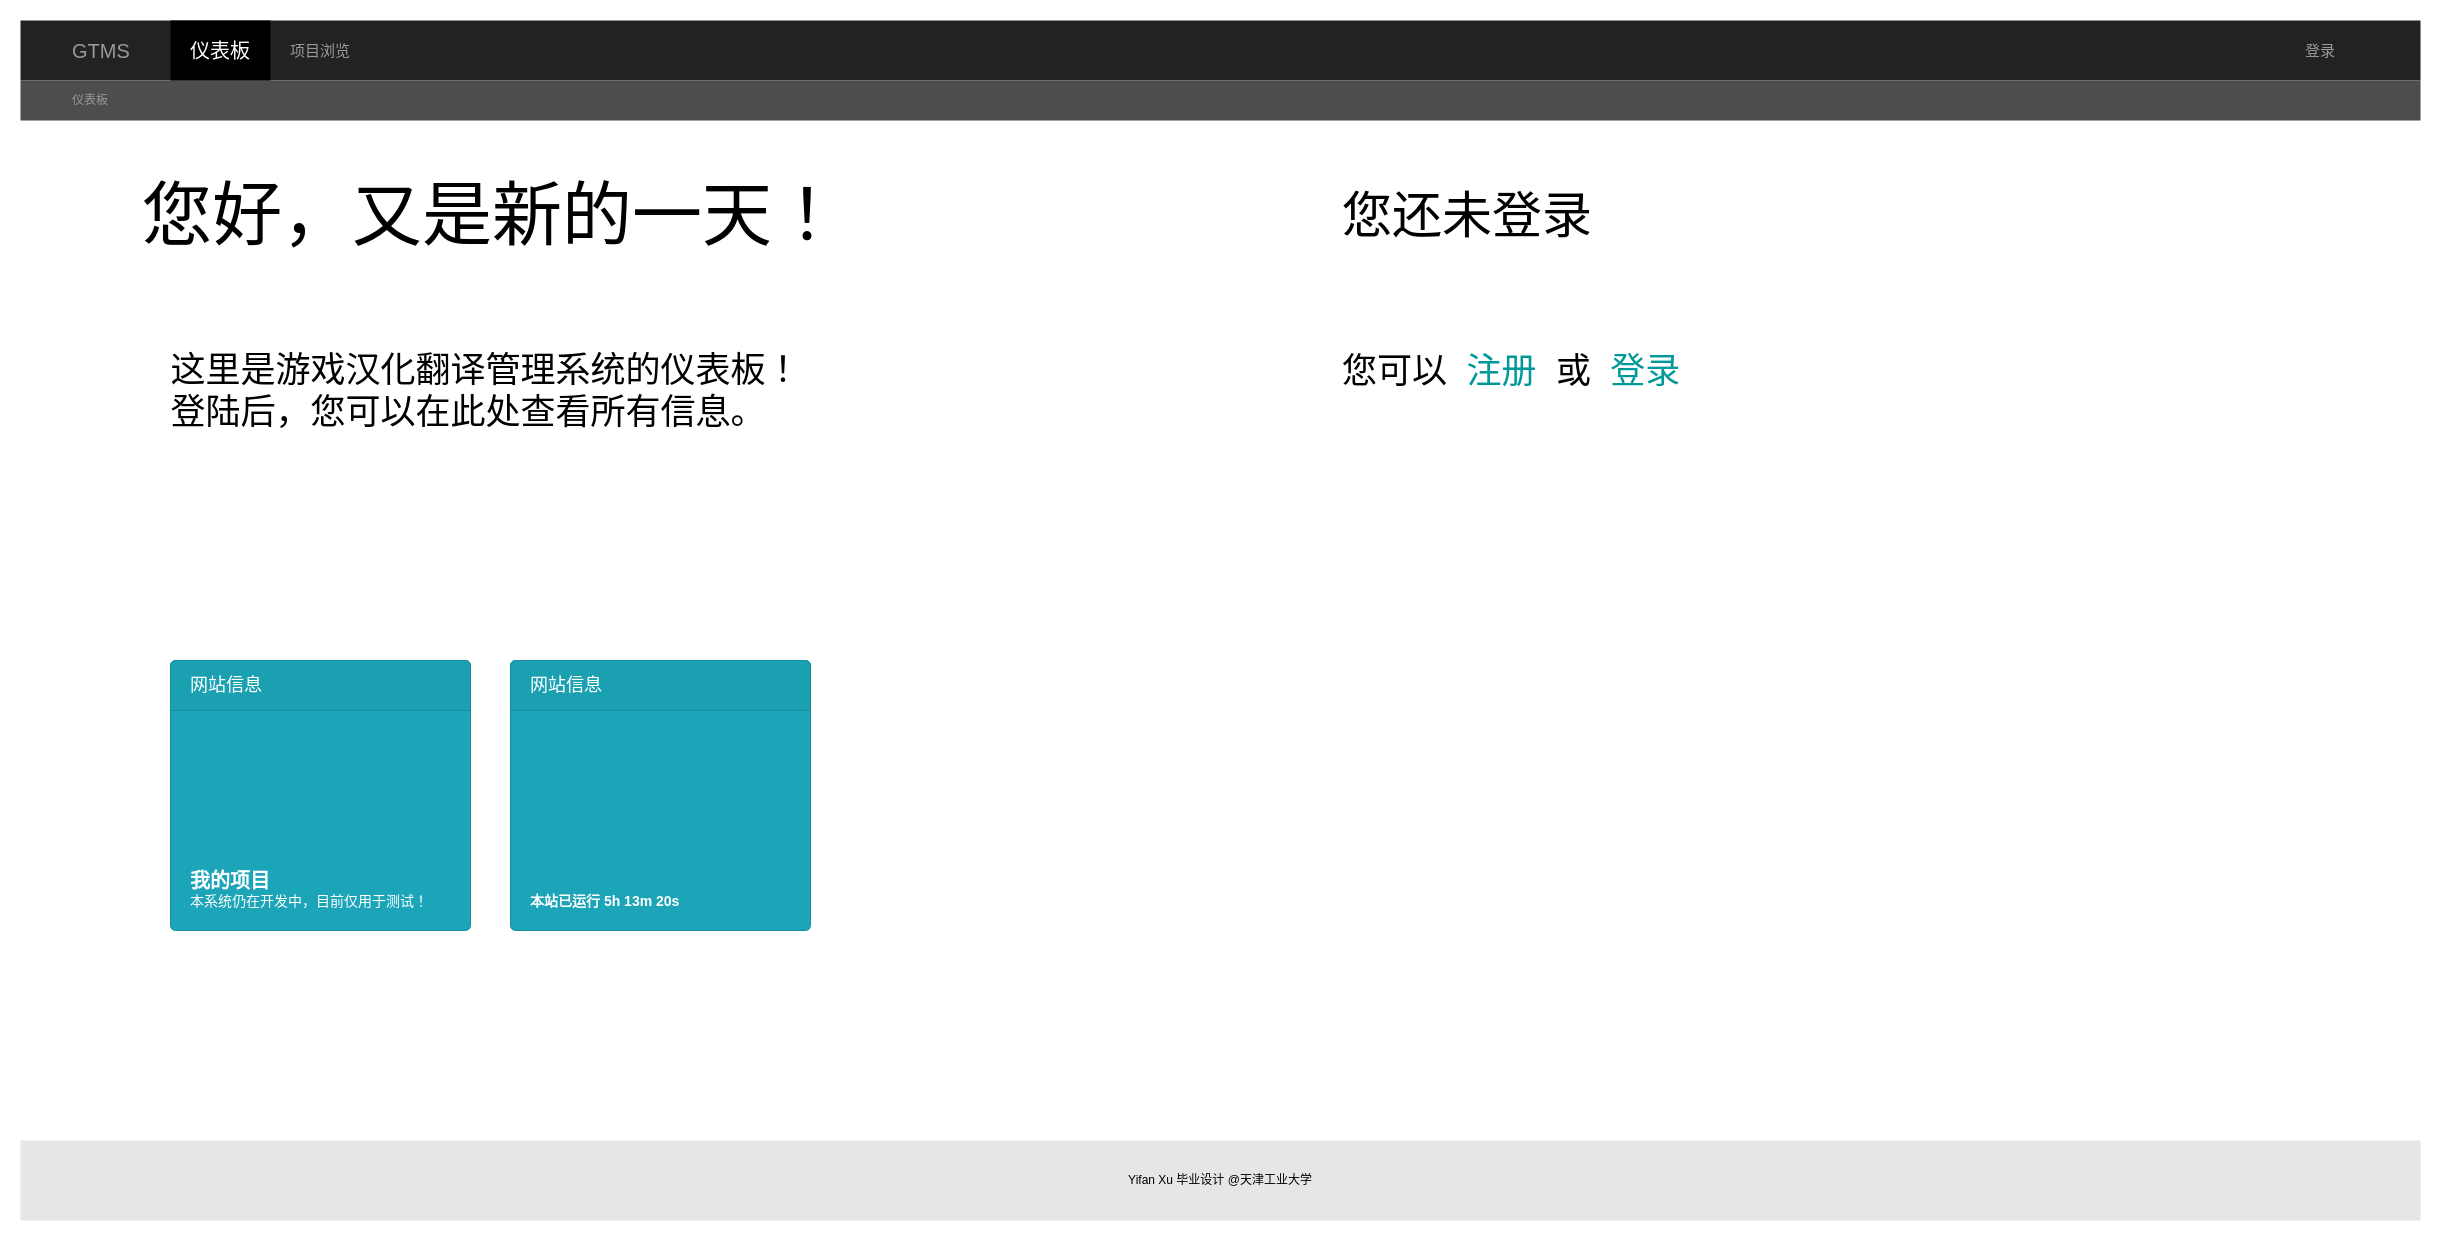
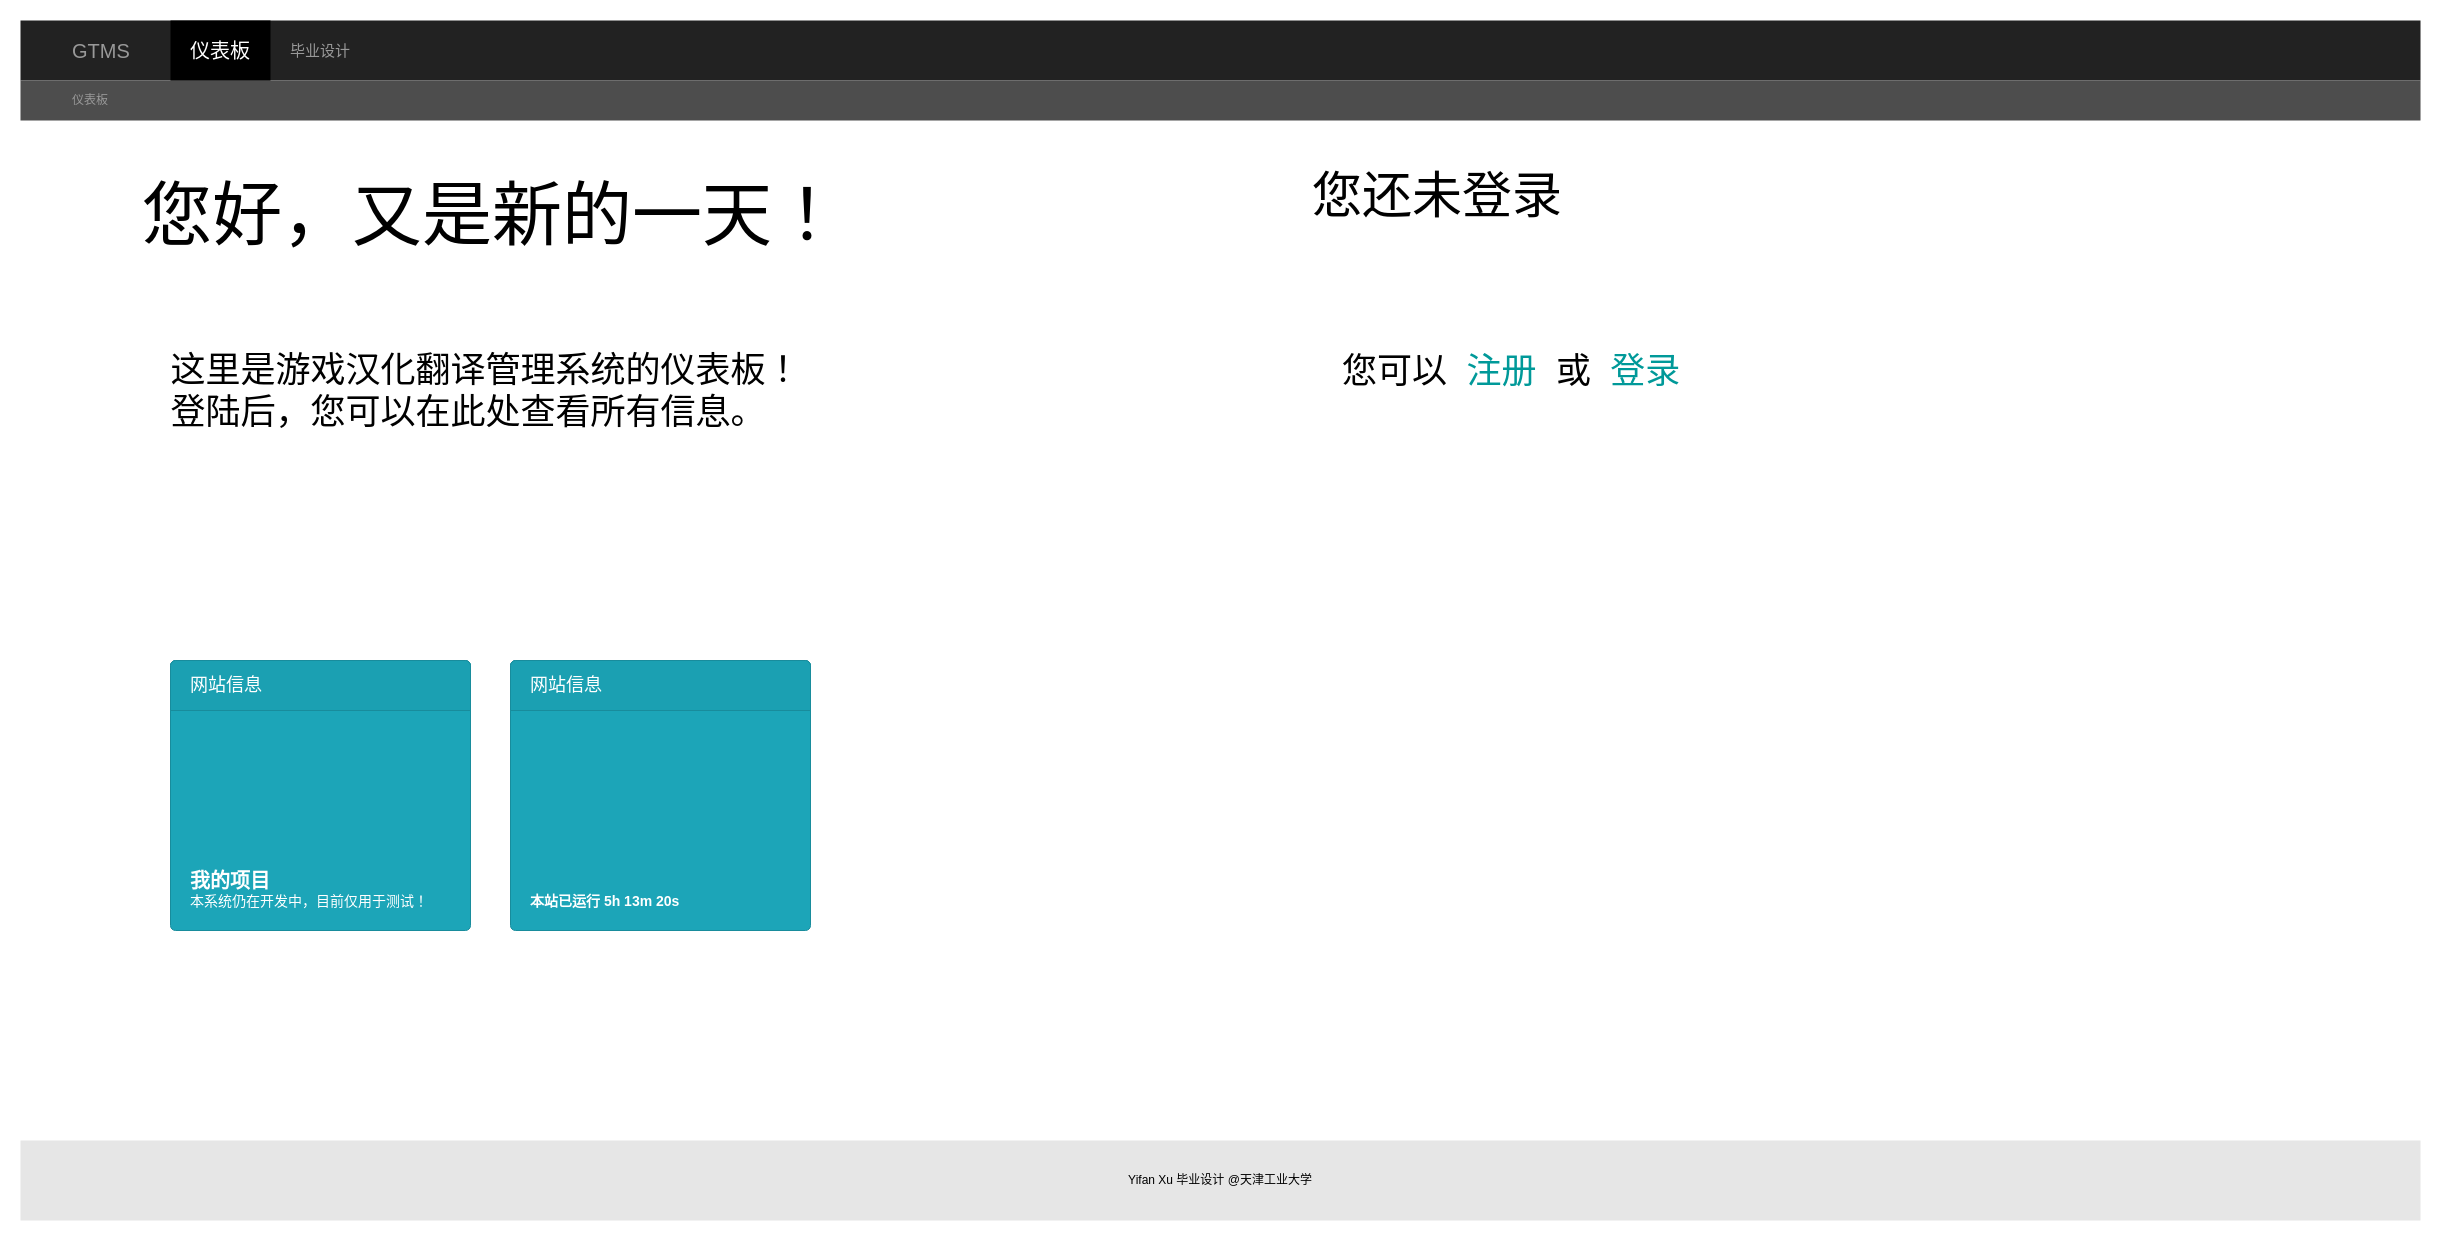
node "项目浏览": label "项目浏览" -> "毕业设计"
node "登录": removed
node "您还未登录": moved (1476, 216) -> (1446, 196)
